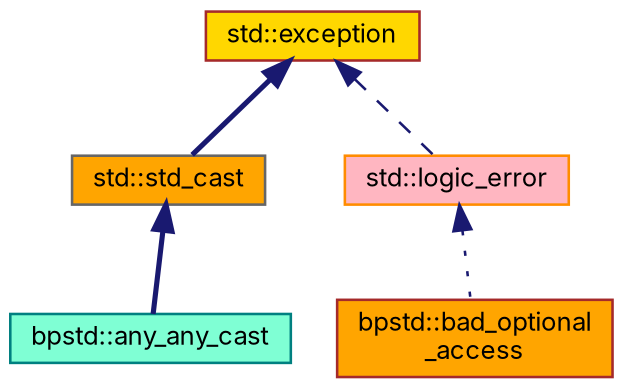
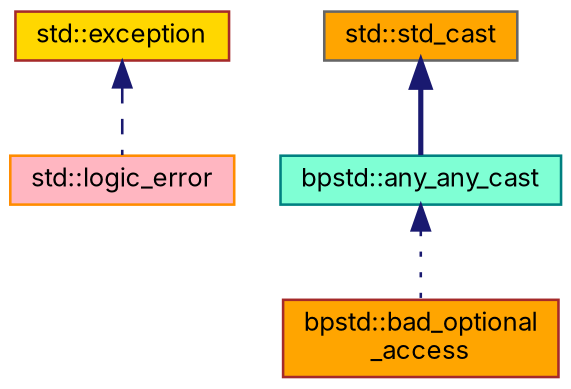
edge "std::std_cast" -> "std::exception": removed
edge "bpstd::bad_optional _access" -> "std::logic_error": now "bpstd::bad_optional _access" -> "bpstd::any_any_cast"
